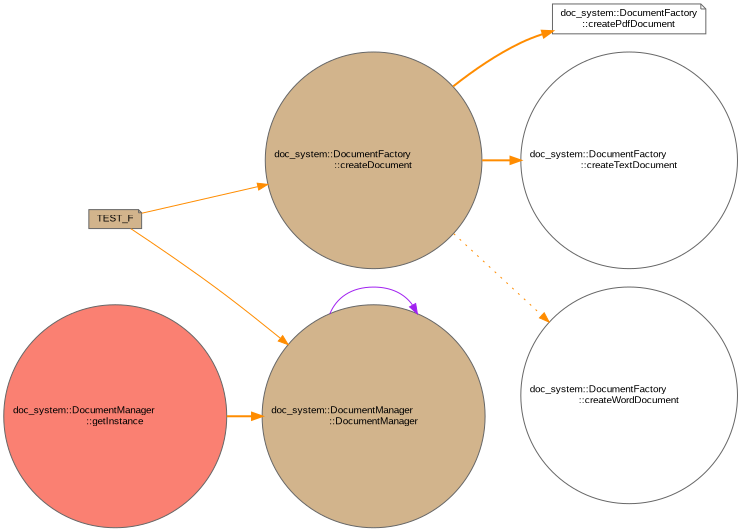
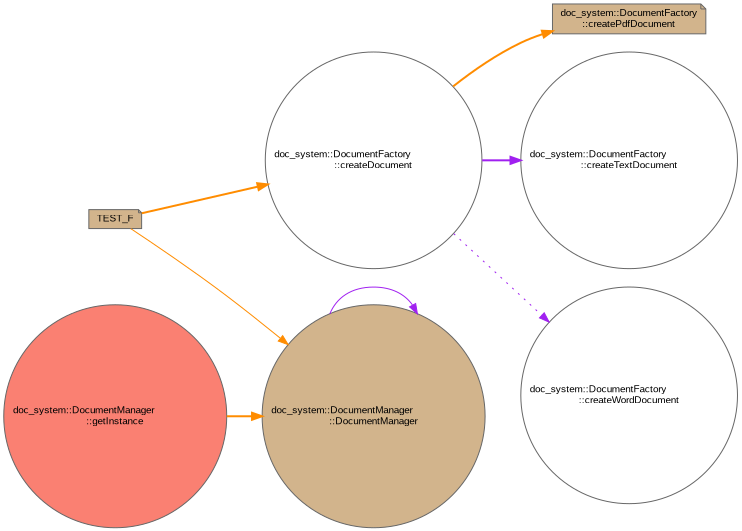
node "doc_system::DocumentFactory ::createPdfDocument": fillcolor white -> tan
node "doc_system::DocumentFactory ::createDocument": fillcolor tan -> white
edge "doc_system::DocumentFactory ::createDocument" -> "doc_system::DocumentFactory ::createTextDocument": color darkorange -> purple
edge "TEST_F" -> "doc_system::DocumentFactory ::createDocument": style solid -> bold
edge "doc_system::DocumentFactory ::createDocument" -> "doc_system::DocumentFactory ::createWordDocument": color darkorange -> purple
